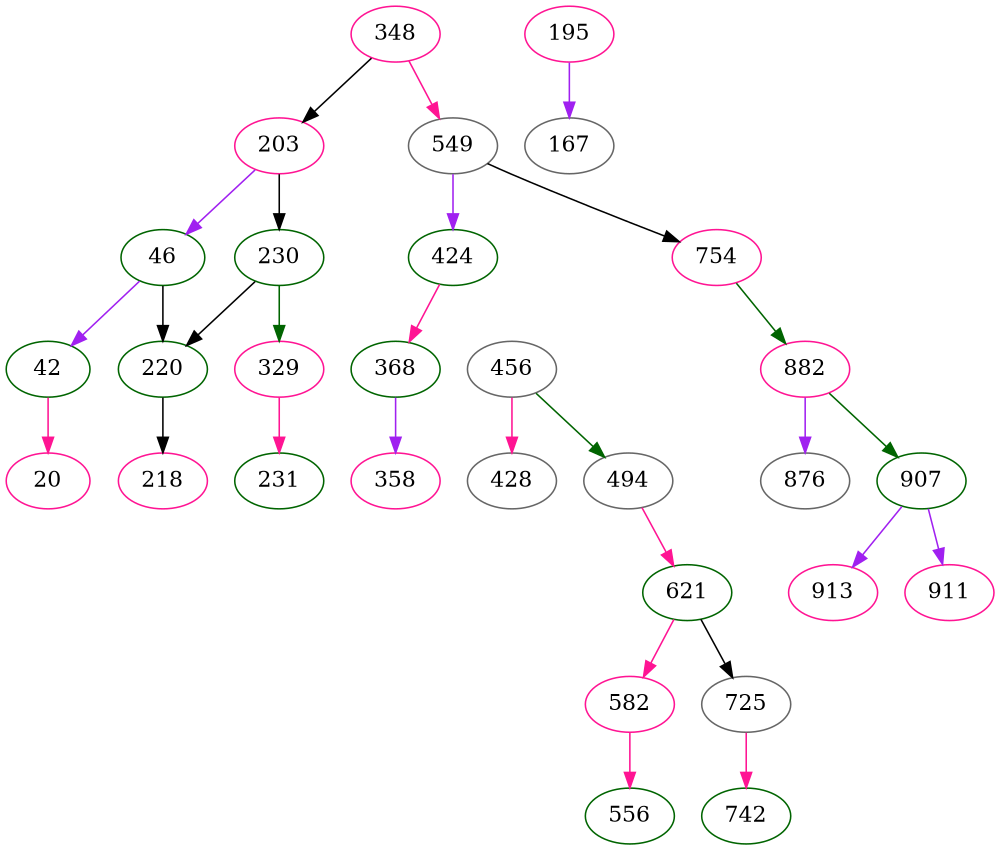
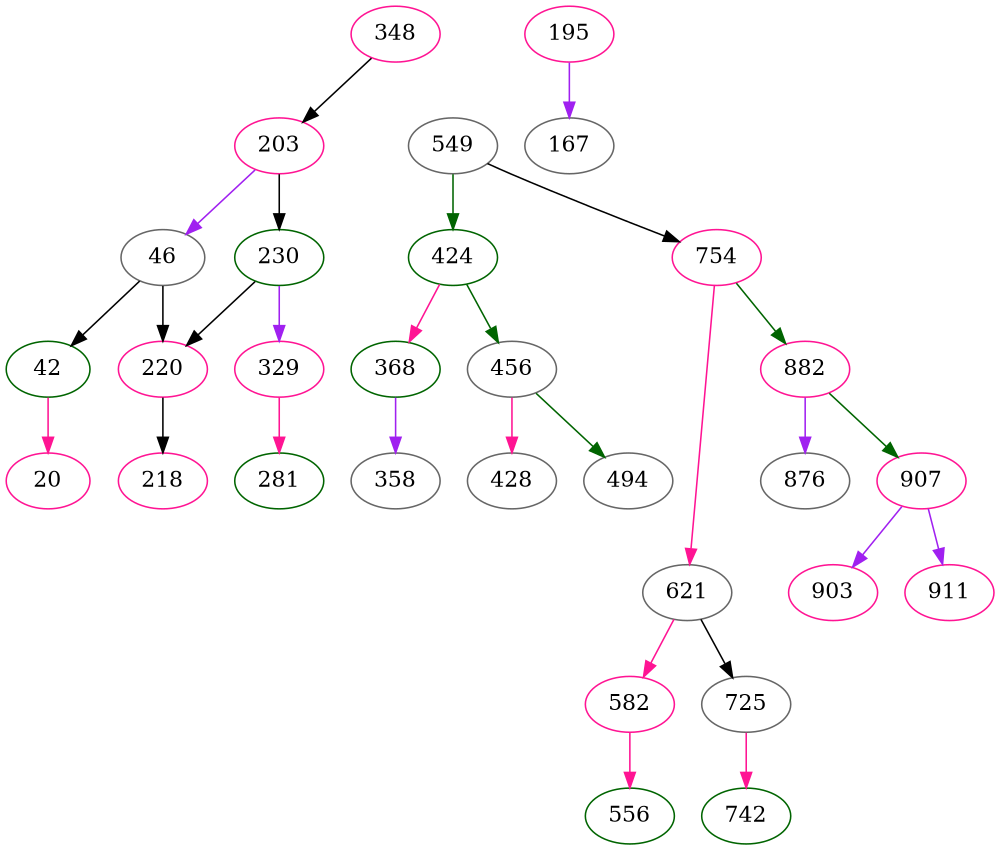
edge "348" -> "549": removed
edge "549" -> "424": color purple -> darkgreen
node "46": color darkgreen -> gray40
edge "230" -> "329": color darkgreen -> purple
edge "424" -> "456": added
edge "46" -> "42": color purple -> black
node "220": color darkgreen -> deeppink
node "231": label "231" -> "281"
node "358": color deeppink -> gray40
node "907": color darkgreen -> deeppink
edge "494" -> "621": now "754" -> "621"
node "621": color darkgreen -> gray40
node "913": label "913" -> "903"
